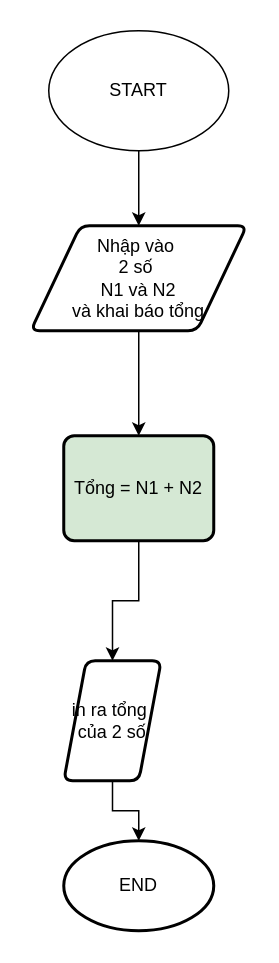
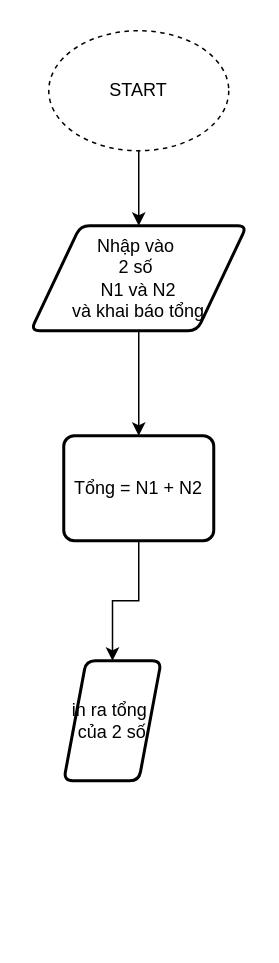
node "START": style solid -> dashed
node "Tổng = N1 + N2": fillcolor #d5e8d4 -> #ffffff
edge "in ra tổng của 2 số" -> "END": removed
node "END": removed
